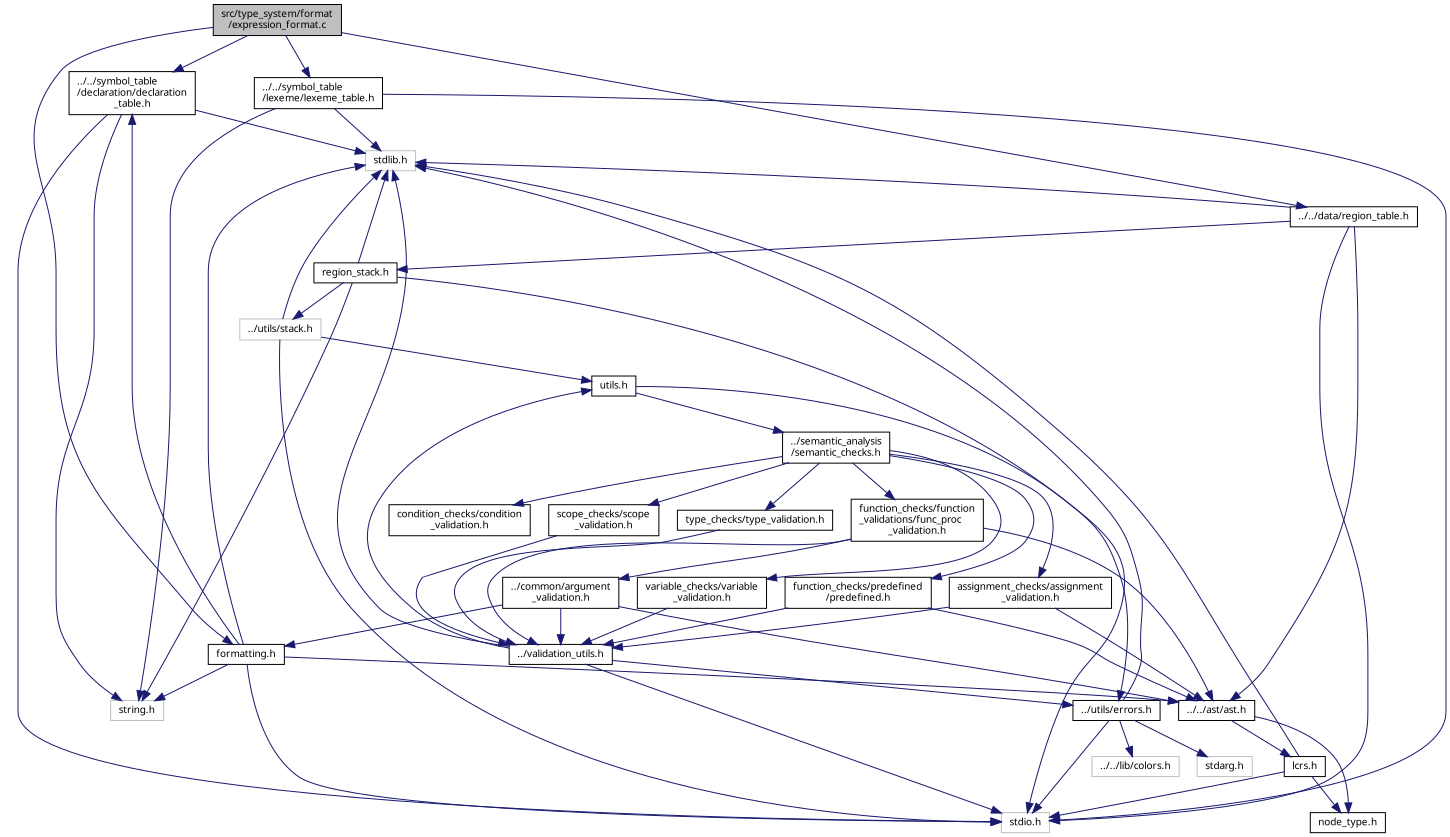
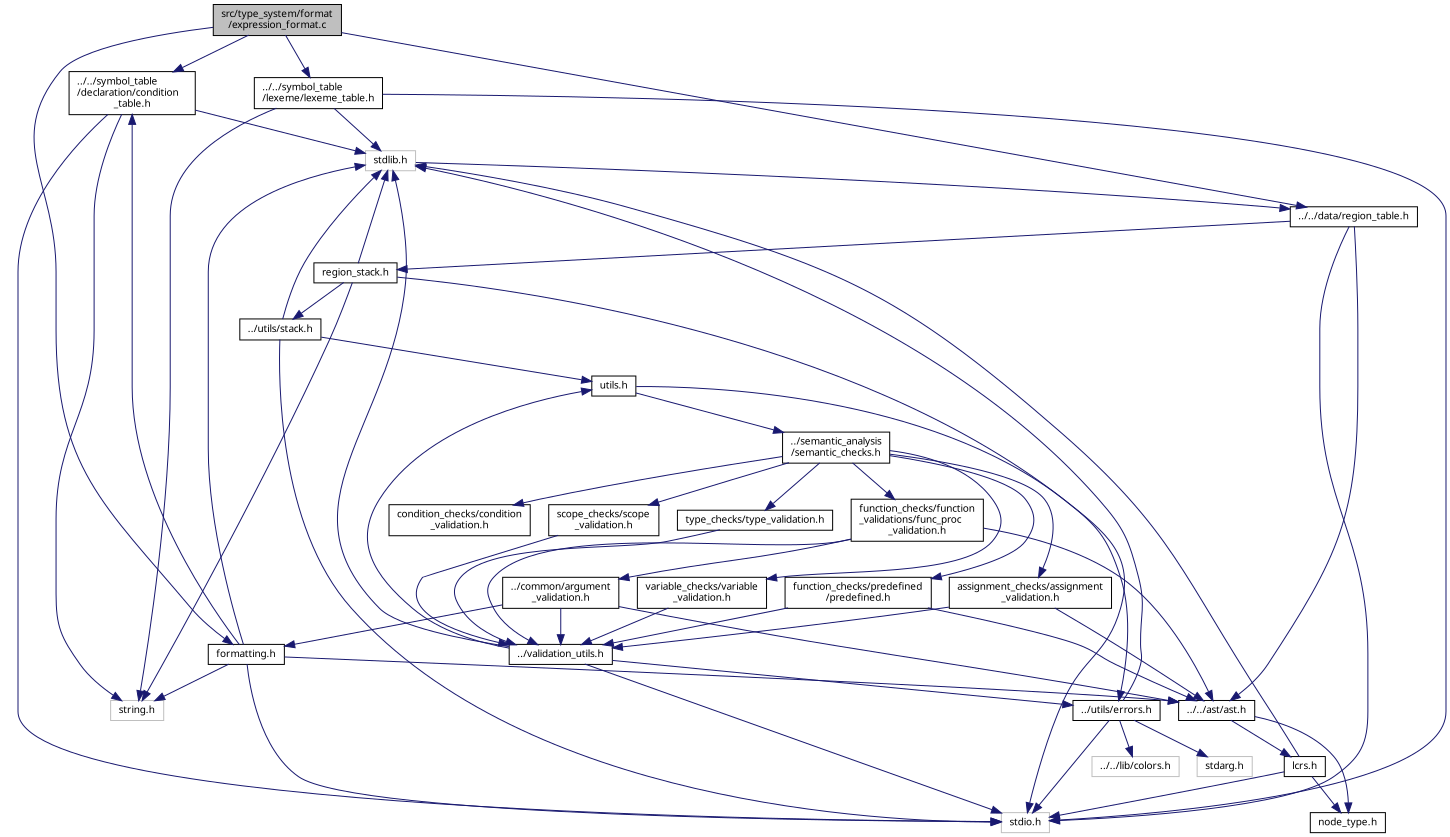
node "../../symbol_table /declaration/declaration _table.h": label "../../symbol_table /declaration/declaration _table.h" -> "../../symbol_table /declaration/condition _table.h"
edge "../../data/region_table.h" -> "stdlib.h": reversed
node "../utils/stack.h": color grey75 -> black
